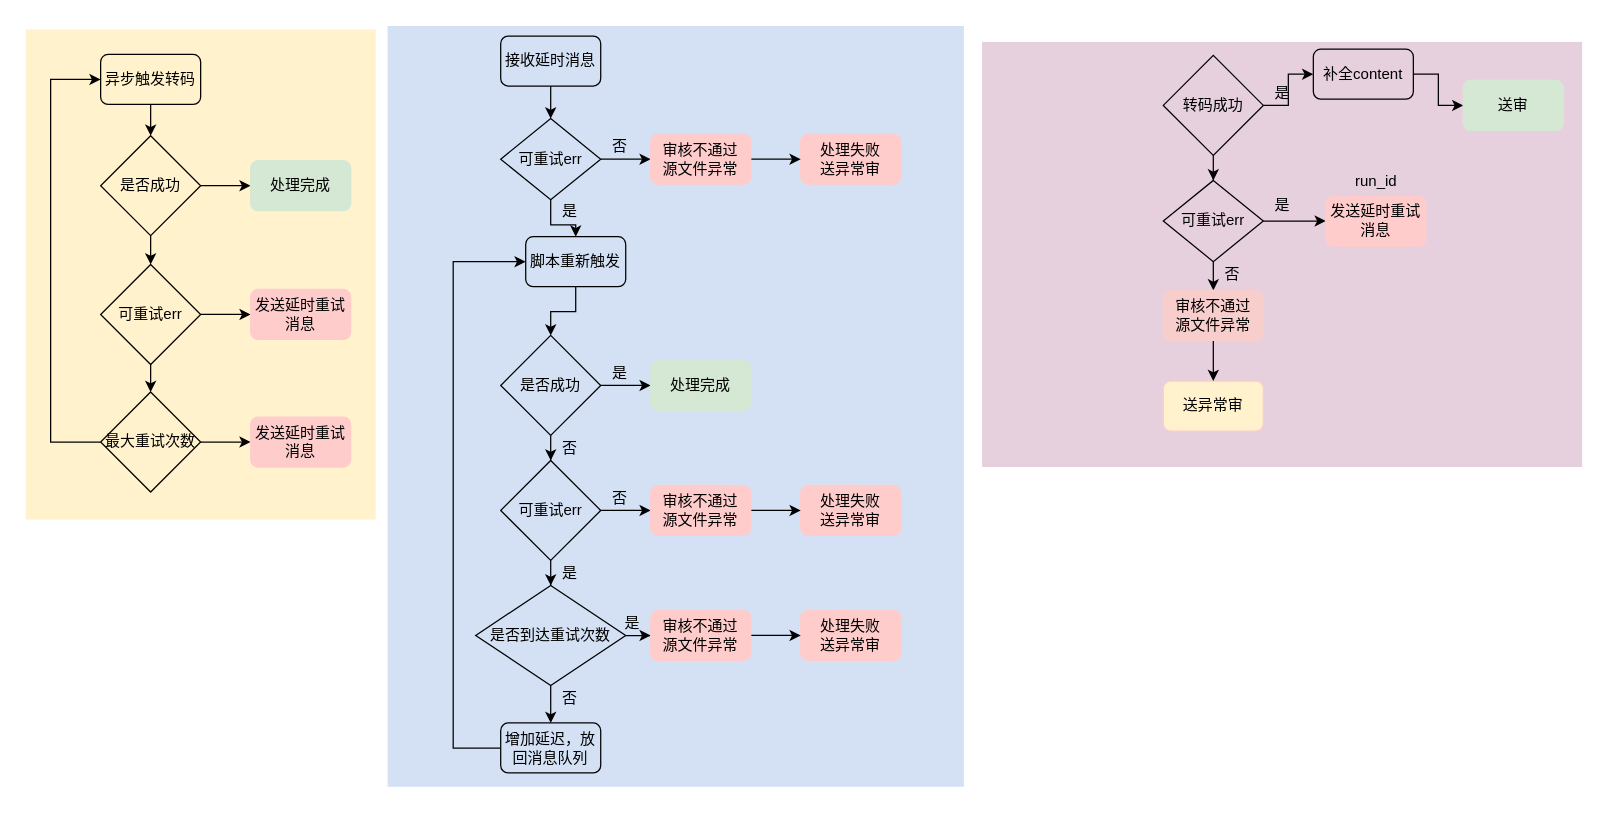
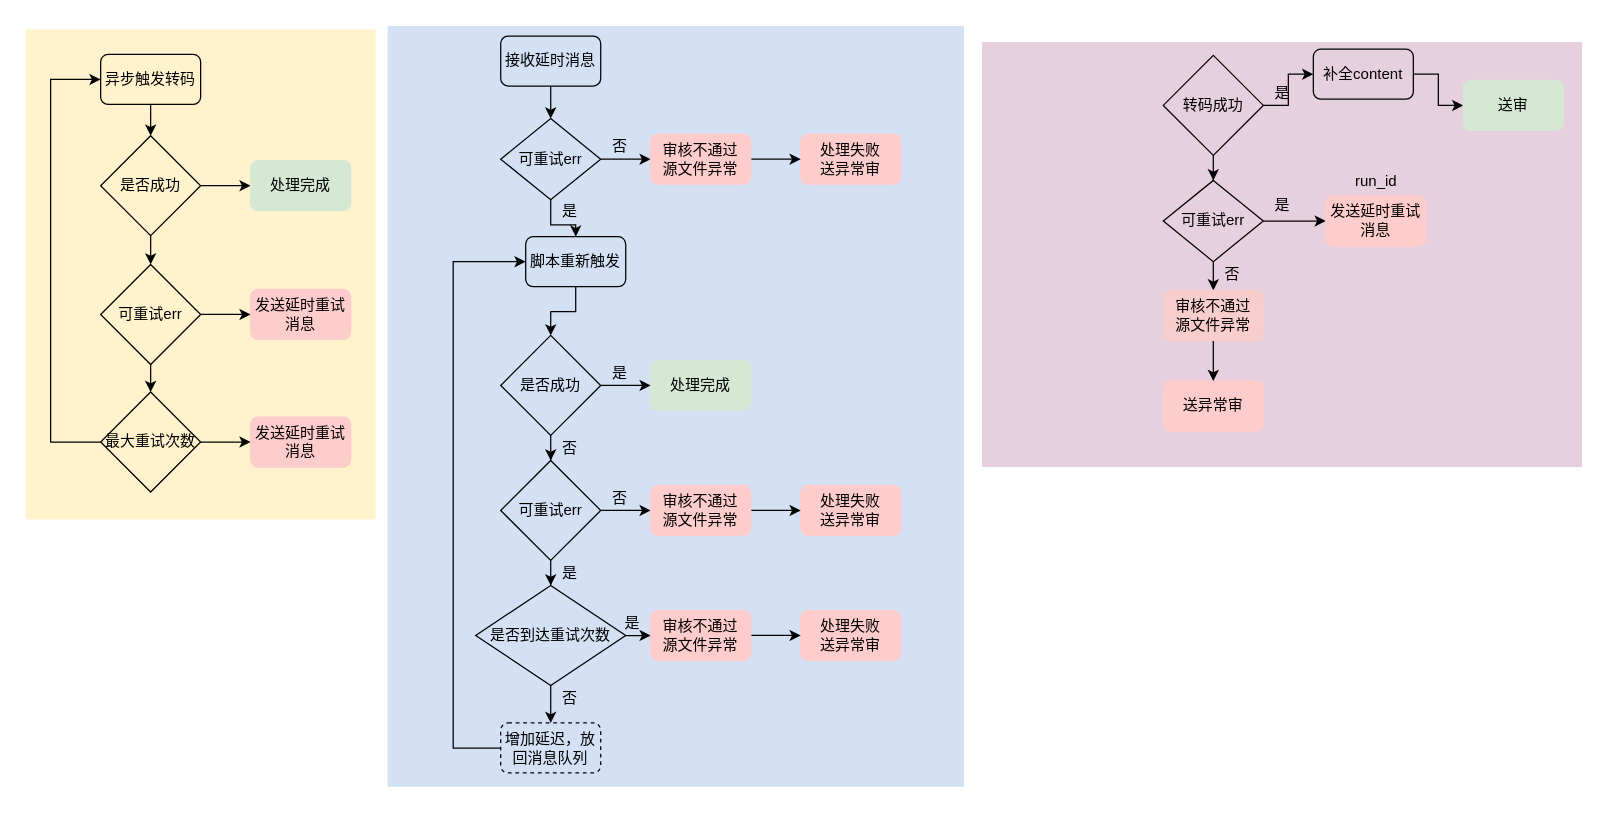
node "送异常审": fillcolor #fff2cc -> #ffcccc
node "增加延迟，放回消息队列": style solid -> dashed
